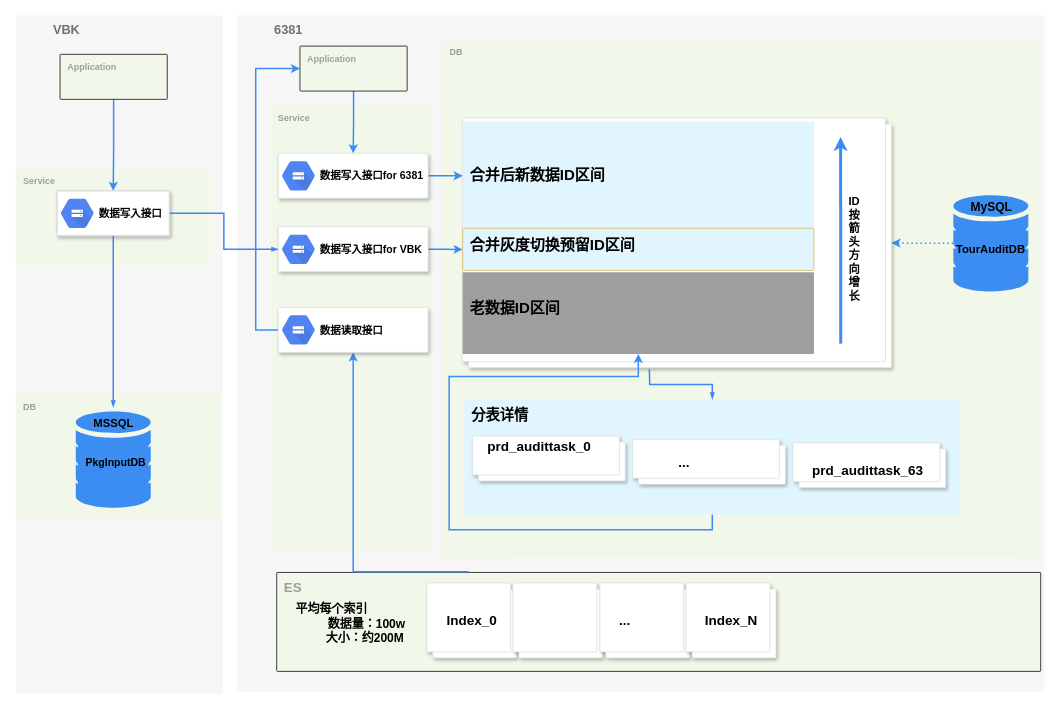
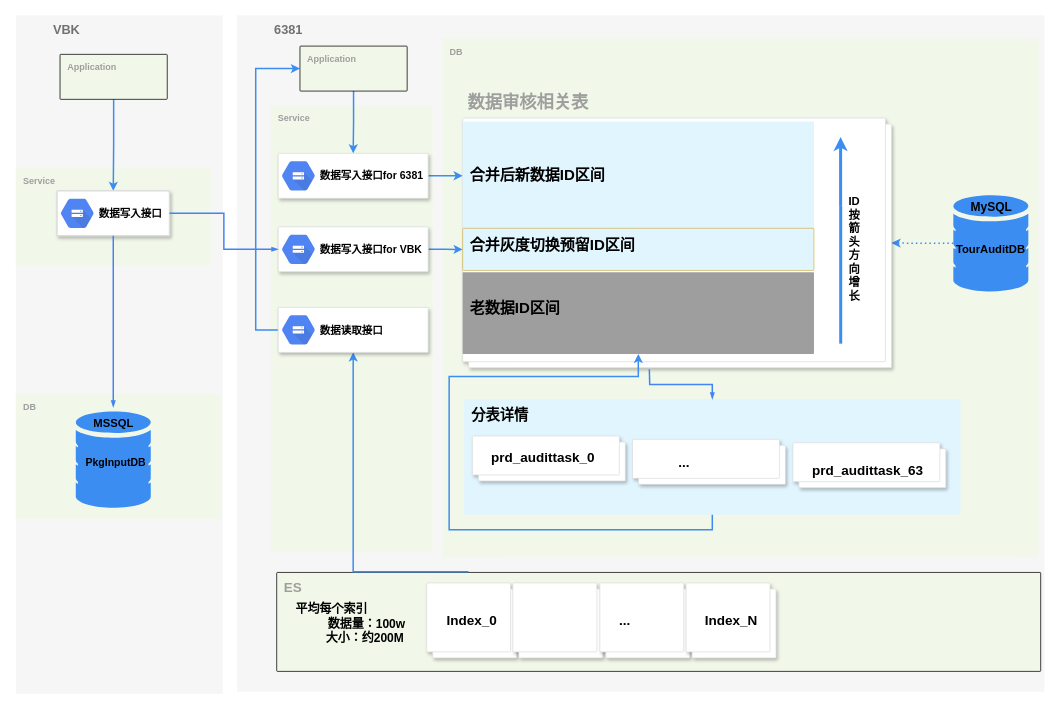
node "数据审核相关表": added
node "prd_audittask_0": moved (539, 447) -> (543, 458)
